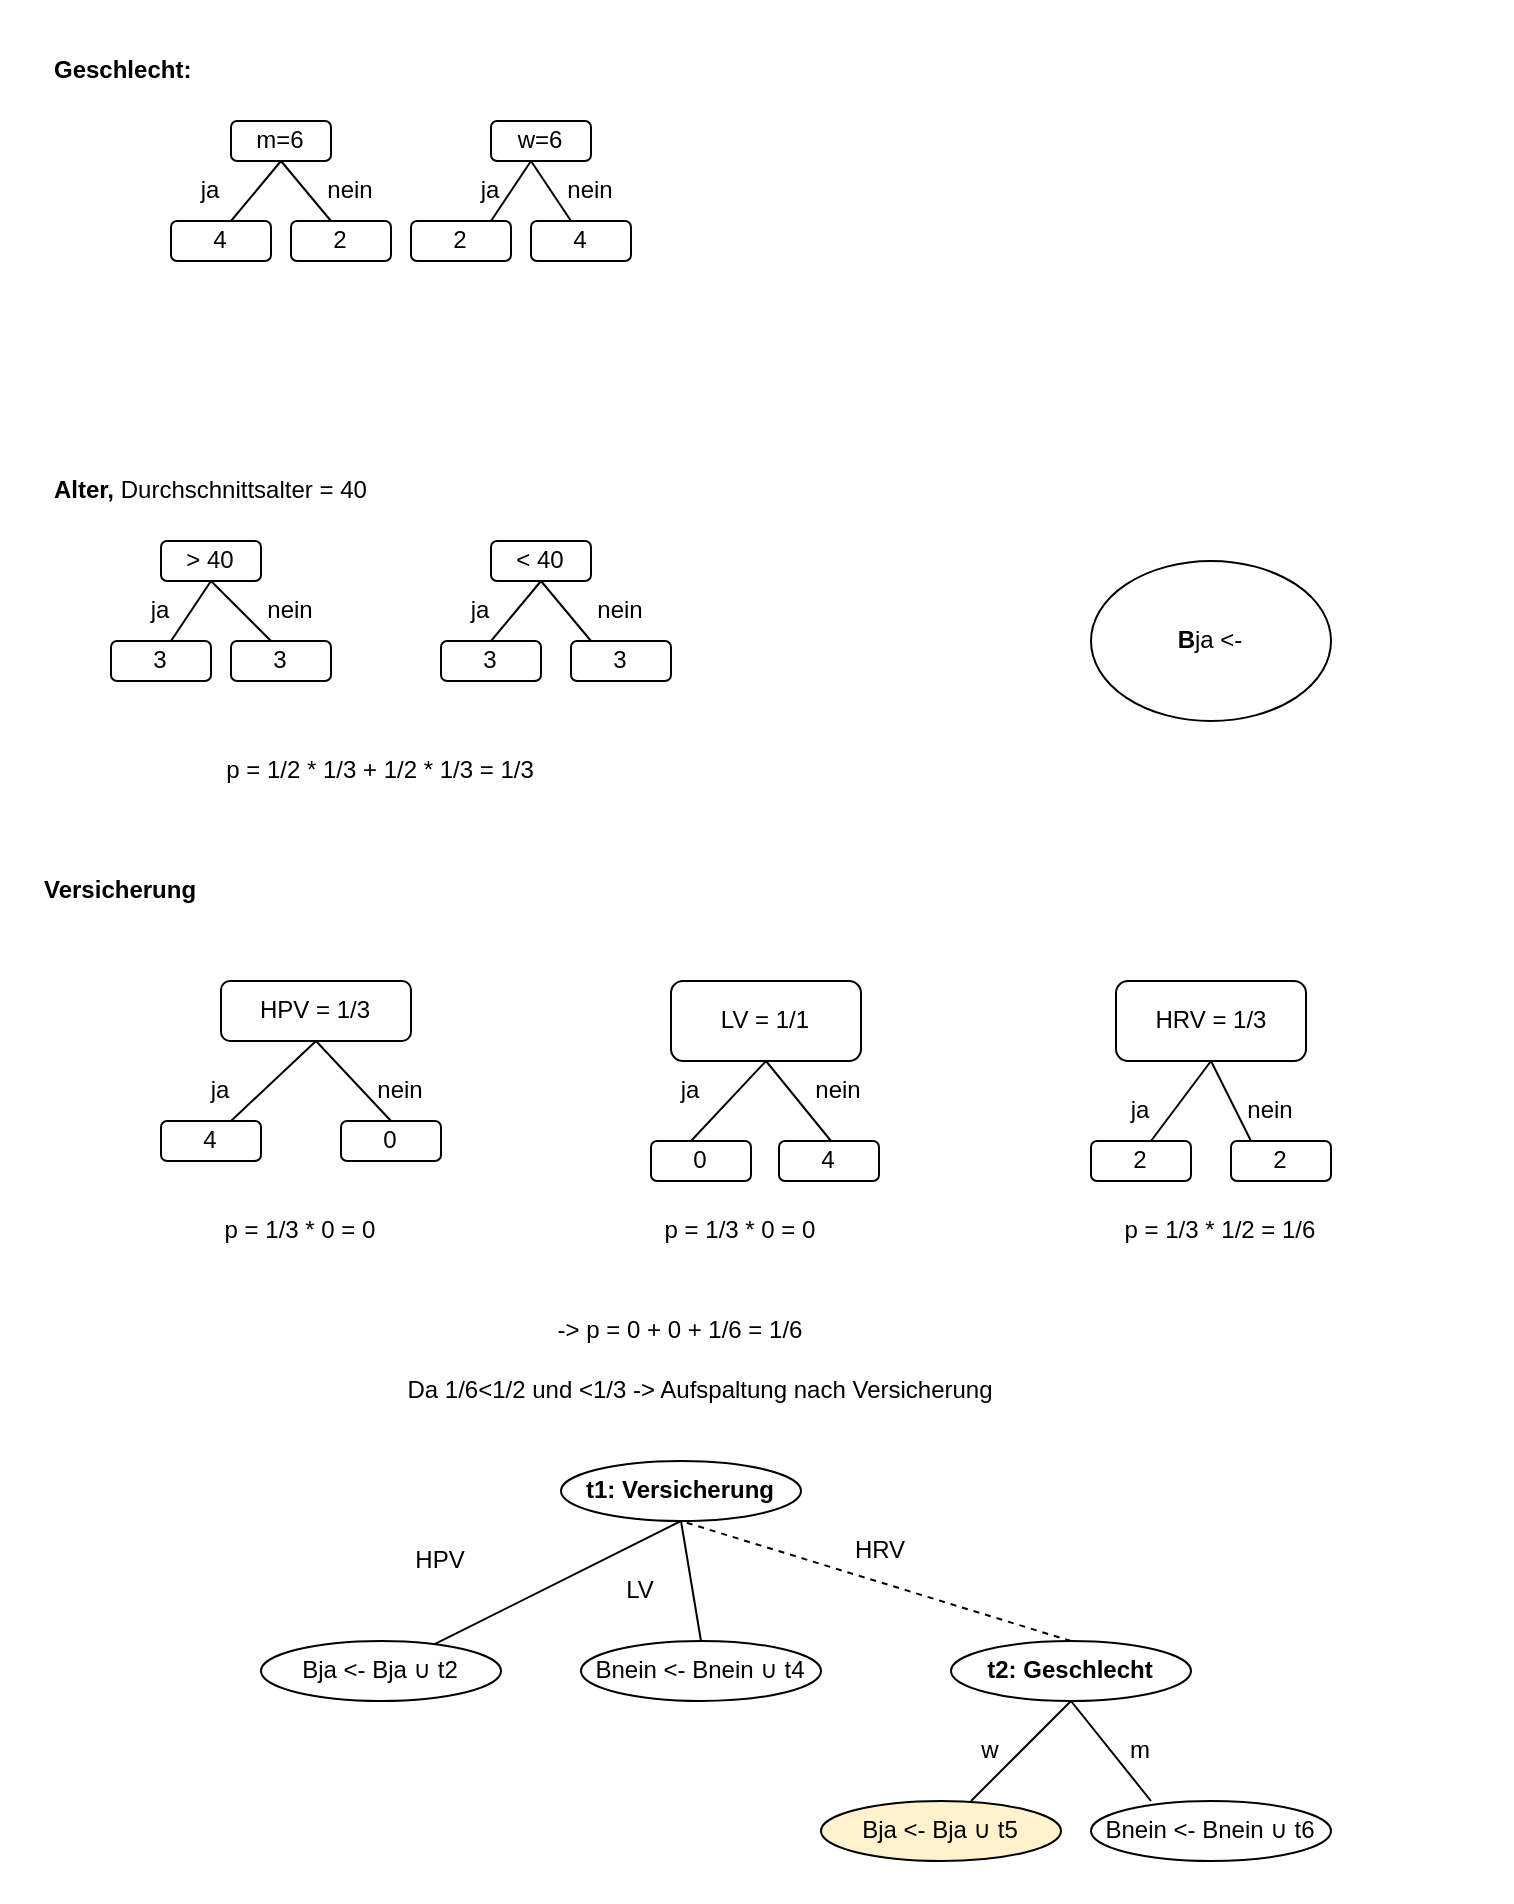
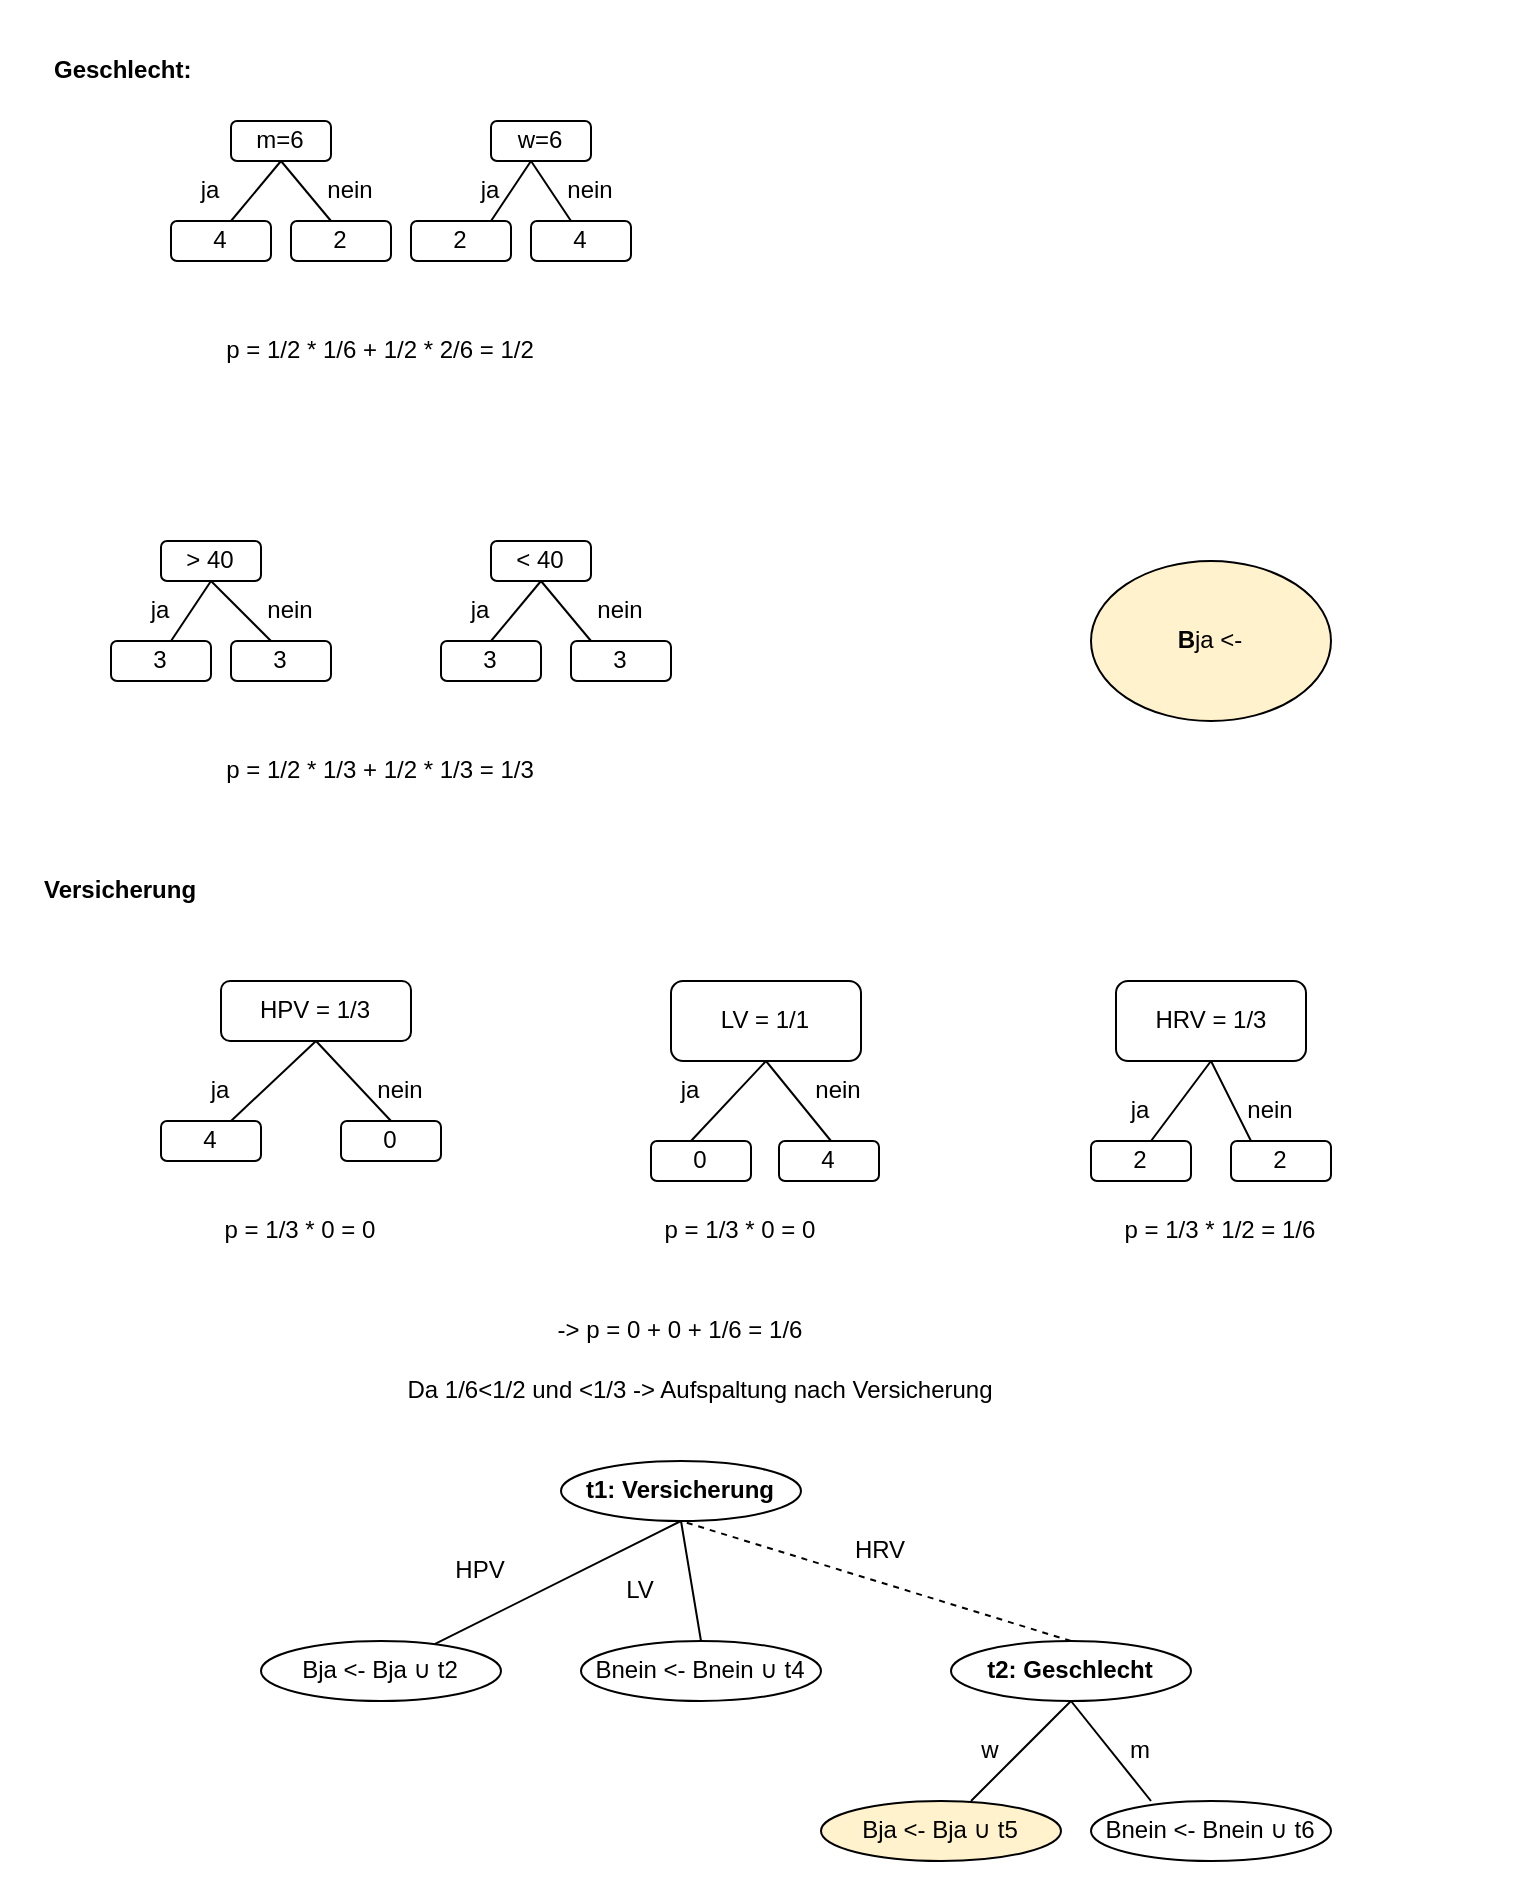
node "p = 1/2 * 1/6 + 1/2 * 2/6 = 1/2": added
node "Alter, Durchschnittsalter = 40": removed
node "Bja <-": fillcolor #ffffff -> #fff2cc
node "HPV": moved (441, 1561) -> (481, 1571)
